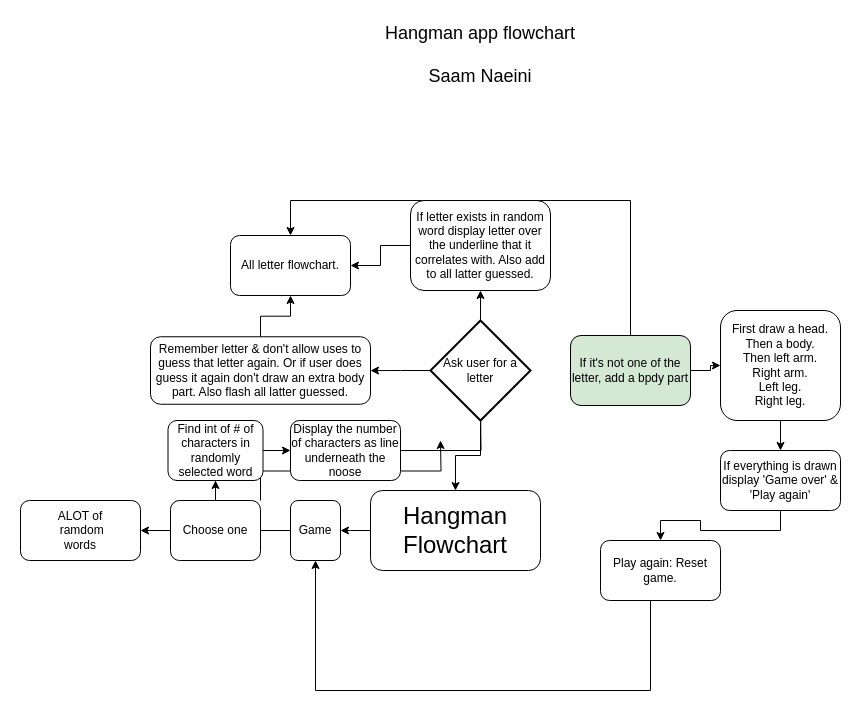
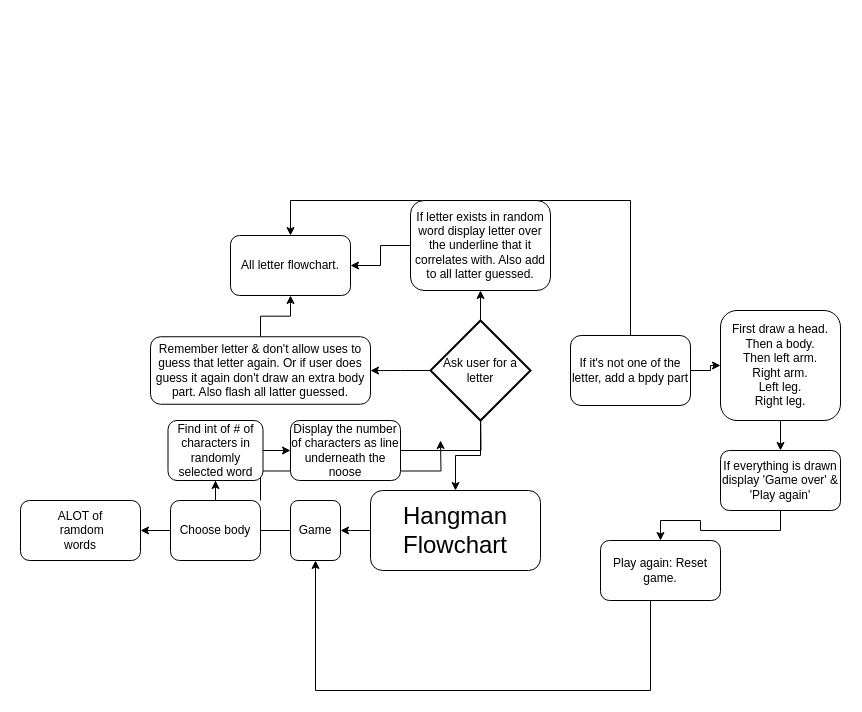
node "Hangman app flowchart Saam Naeini": removed
node "If it's not one of the letter, add a bpdy part": fillcolor #d5e8d4 -> #ffffff
node "Choose one": label "Choose one" -> "Choose body"
